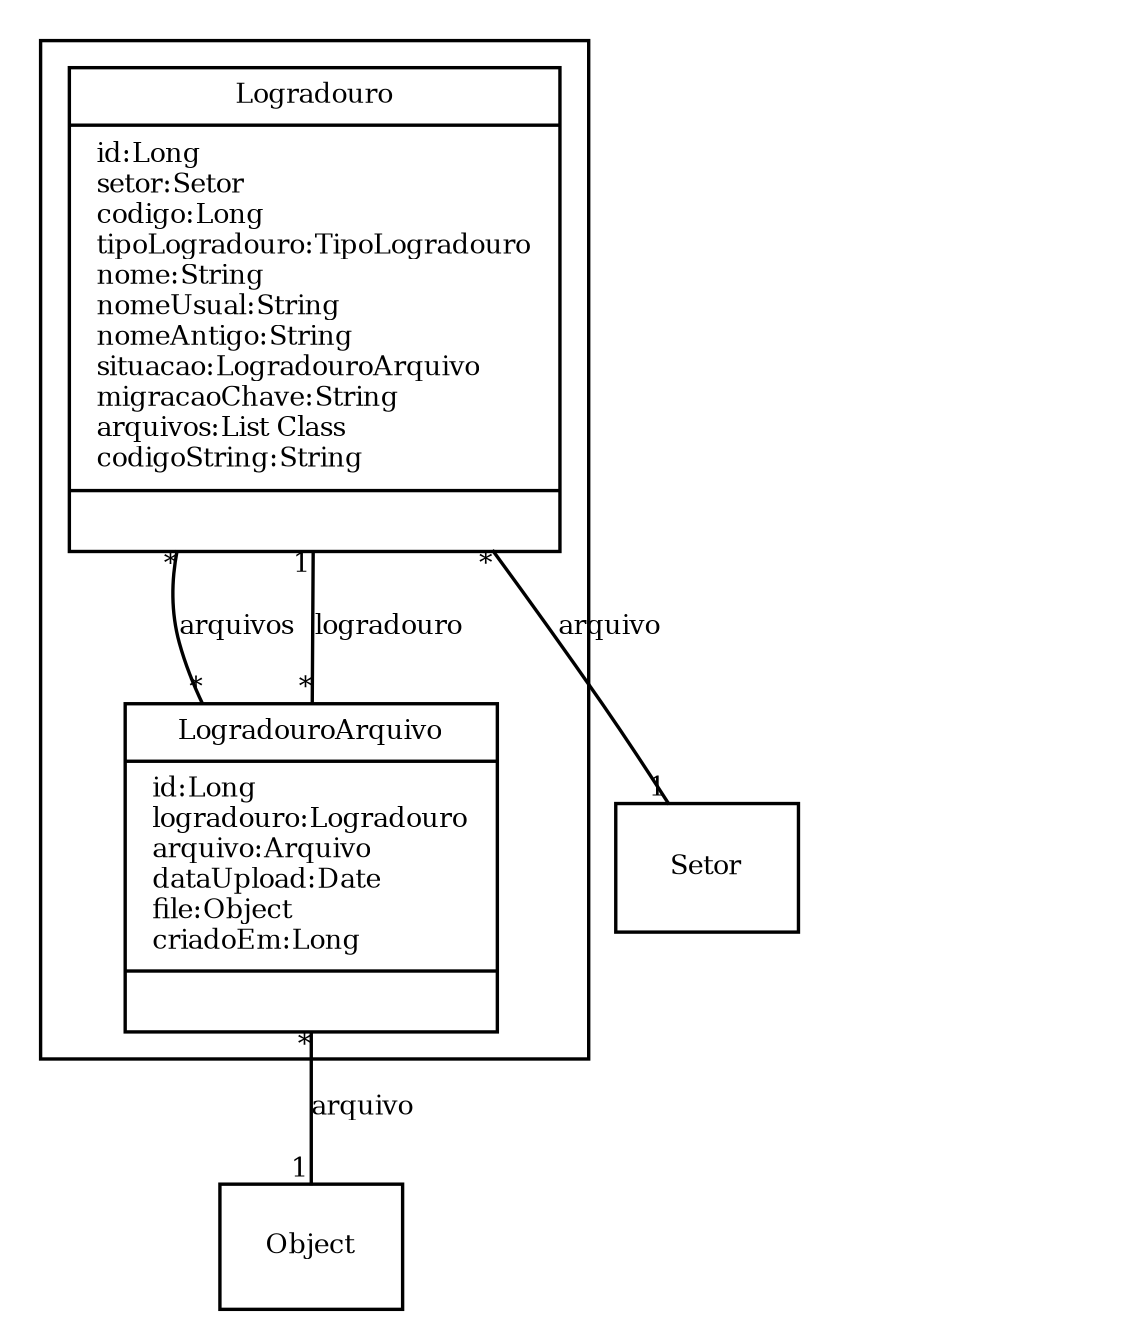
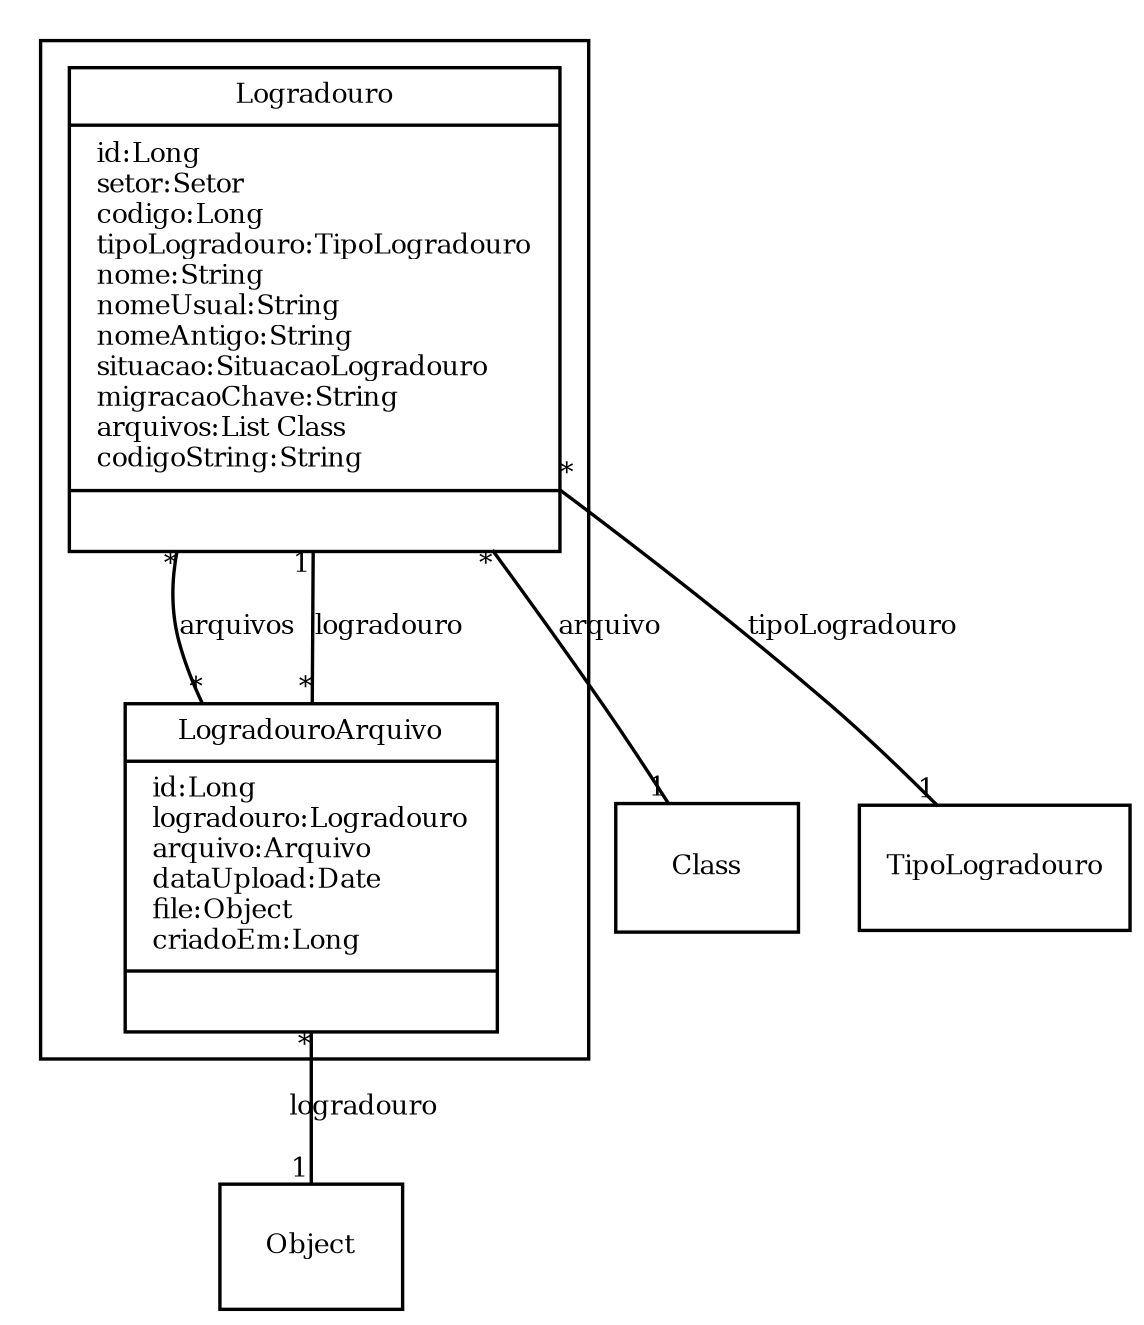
node "Logradouro": text "situacao:LogradouroArquivo" -> "situacao:SituacaoLogradouro"
node "Setor": label "Setor" -> "Class"
node "TipoLogradouro": added
edge "LogradouroArquivo" -- "Object": label "arquivo" -> "logradouro"
